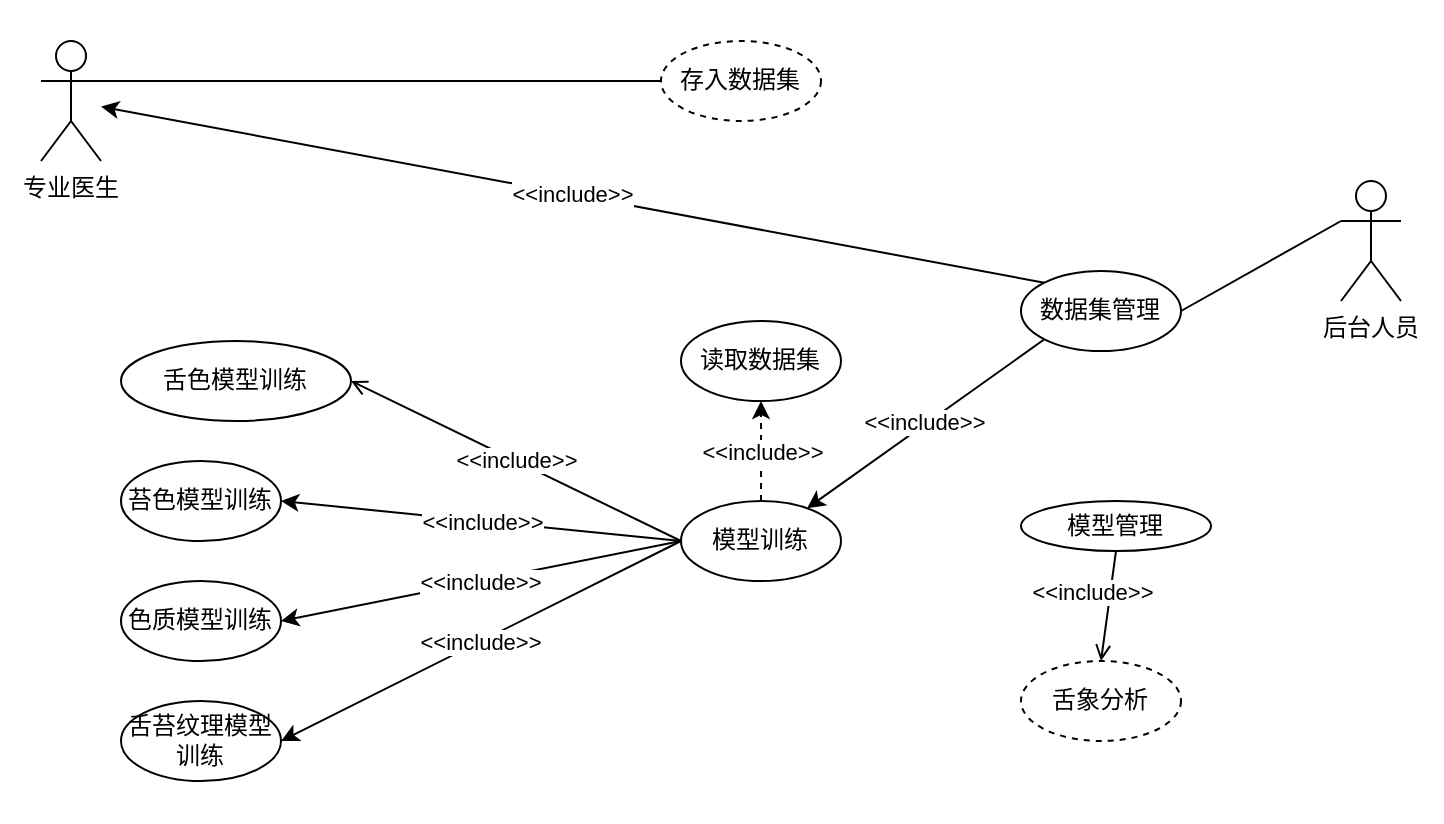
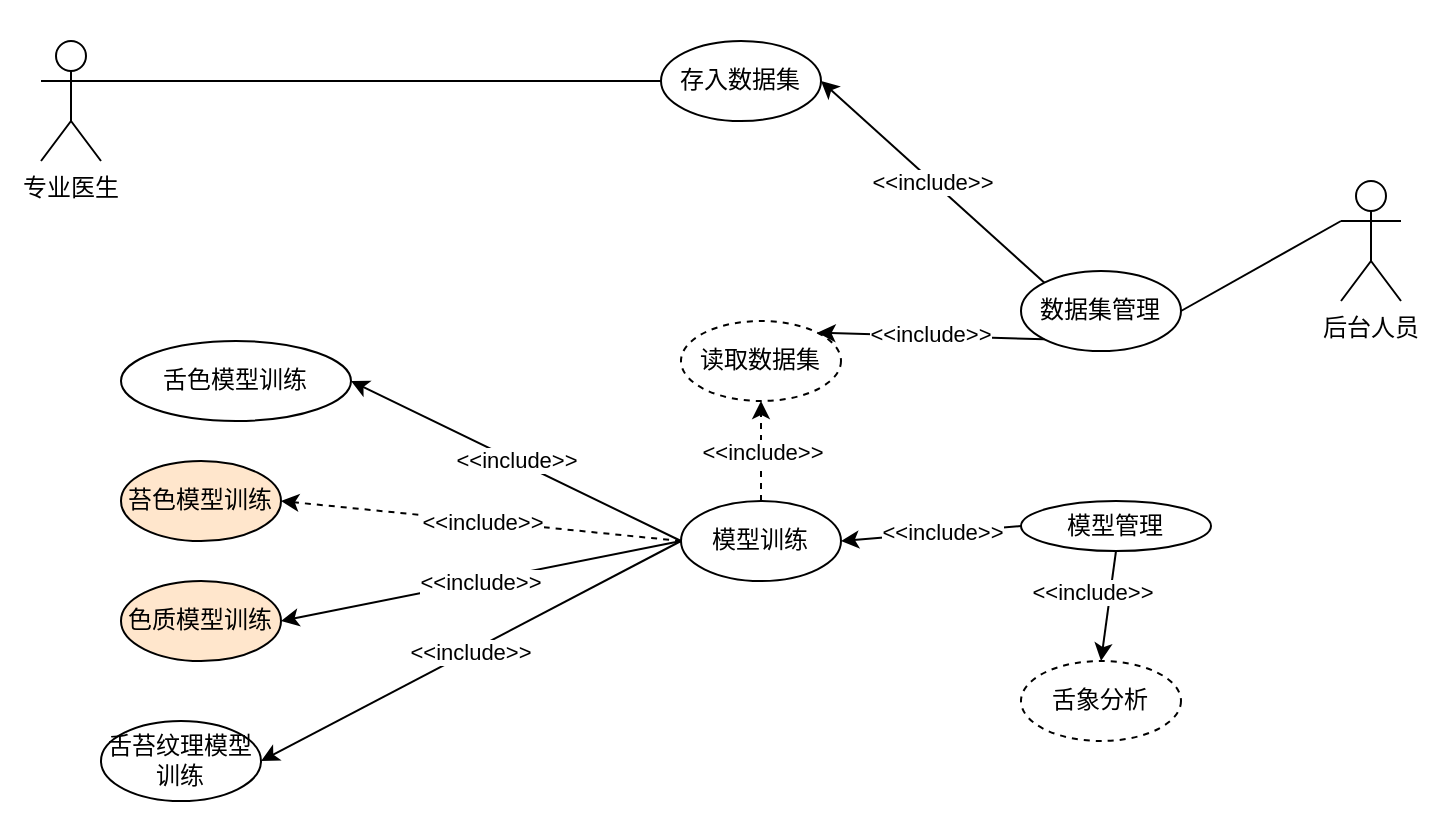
node "存入数据集": style dashed -> solid
edge "数据集管理" -> "专业医生": now "数据集管理" -> "存入数据集"
node "读取数据集": style solid -> dashed
edge "模型训练" -> "舌色模型训练": arrowhead open -> classic
edge "数据集管理" -> "模型训练": now "数据集管理" -> "读取数据集"
node "苔色模型训练": fillcolor #ffffff -> #ffe6cc
edge "模型训练" -> "苔色模型训练": style solid -> dashed
edge "模型管理" -> "模型训练": added, label "<<include>>"
node "色质模型训练": fillcolor #ffffff -> #ffe6cc
edge "模型管理" -> "舌象分析": arrowhead open -> classic
node "舌苔纹理模型训练": moved (201, 741) -> (181, 761)
